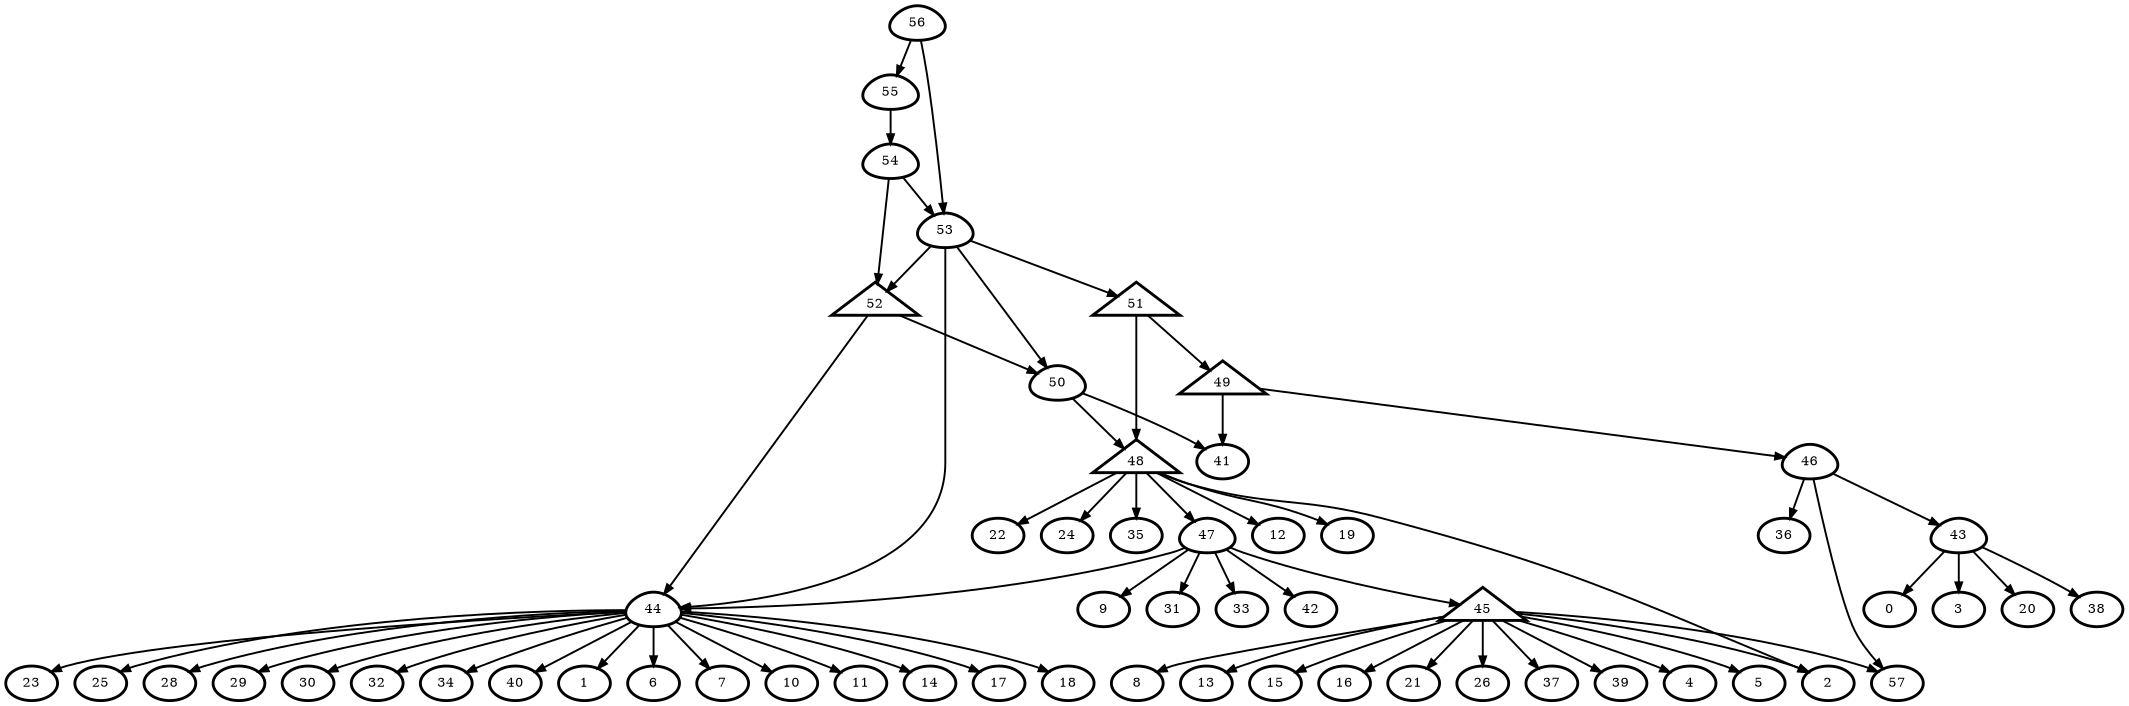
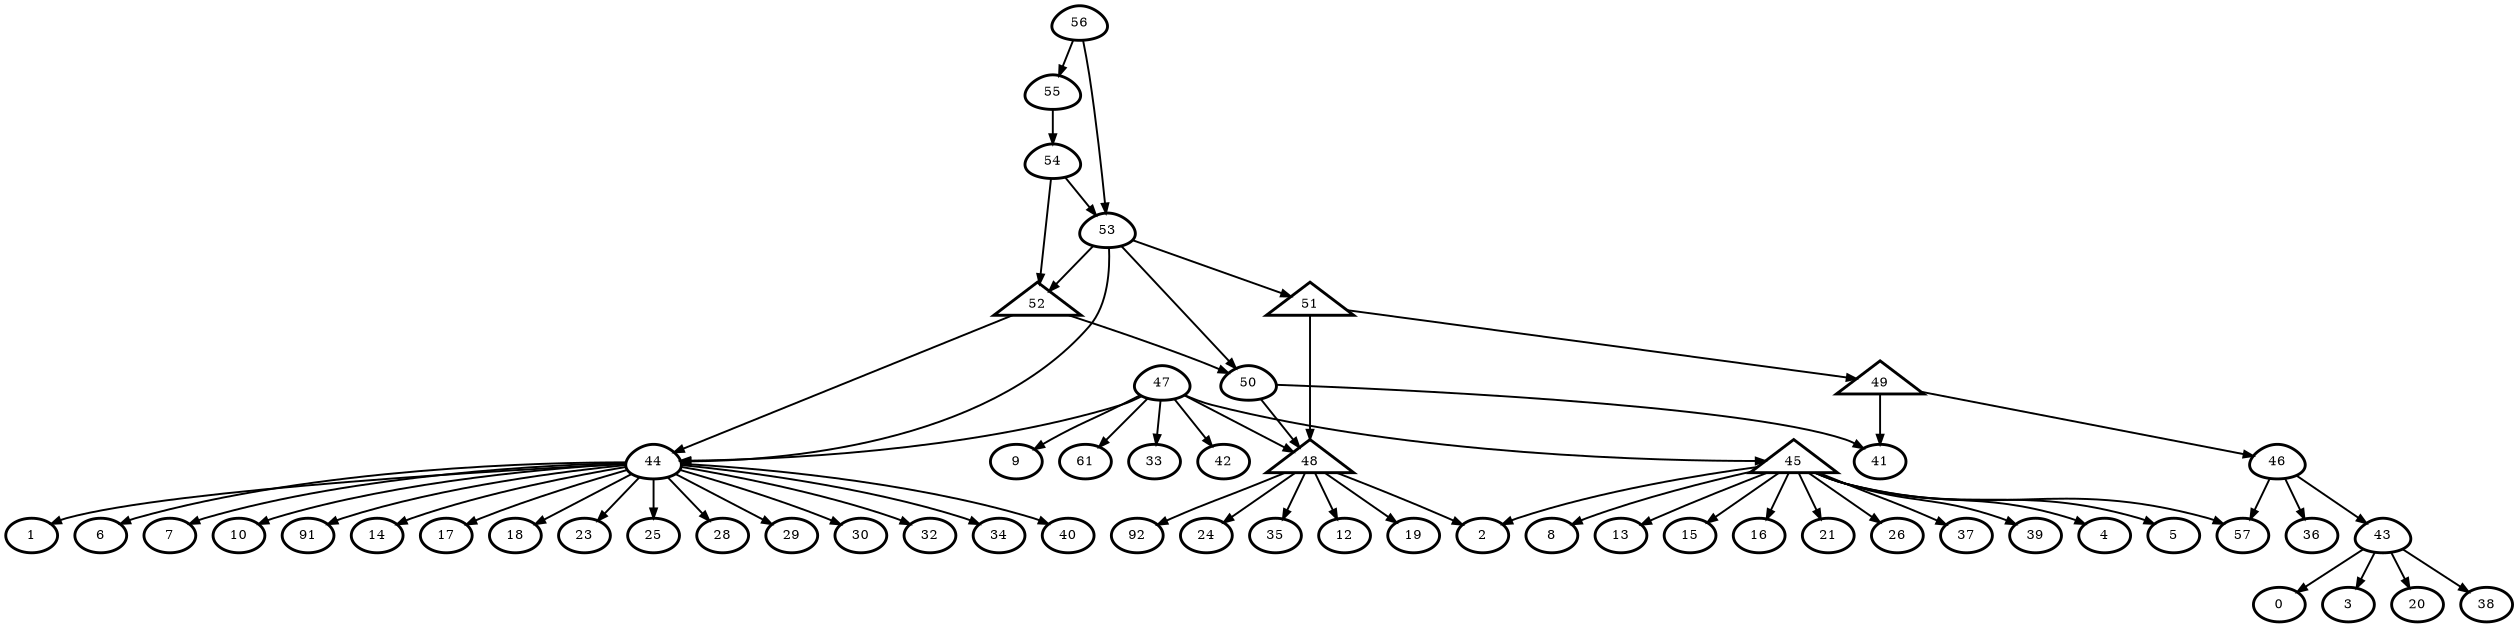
edge "48" -> "47": reversed
node "22": label "22" -> "92"
node "31": label "31" -> "61"
node "11": label "11" -> "91"
